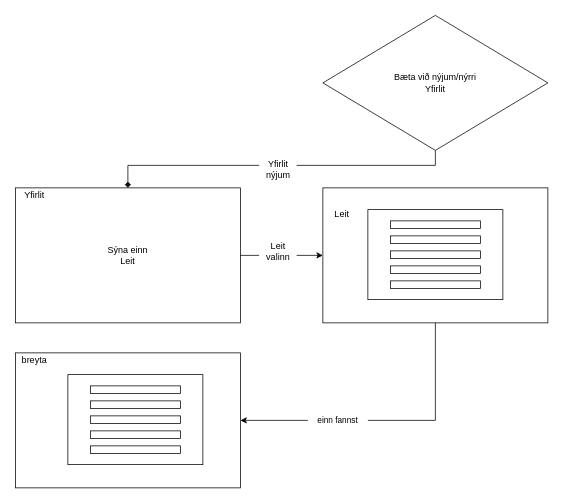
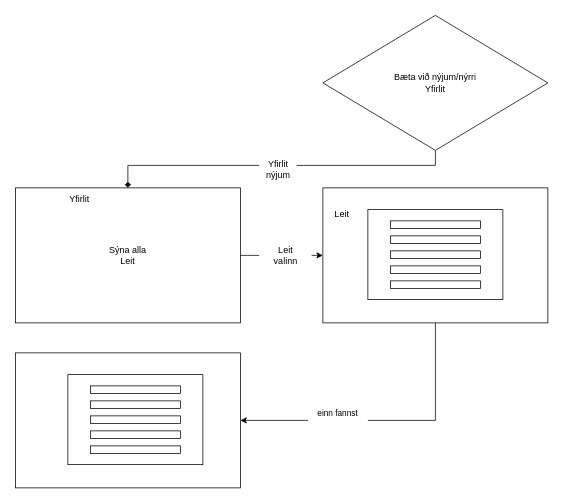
node "Yfirlit": moved (34, 195) -> (79, 199)
node "Leit valinn": size 38x23 -> 53x30
node "Sýna einn Leit": label "Sýna einn Leit" -> "Sýna alla Leit"
node "breyta": removed
node "einn fannst": moved (338, 420) -> (338, 413)
